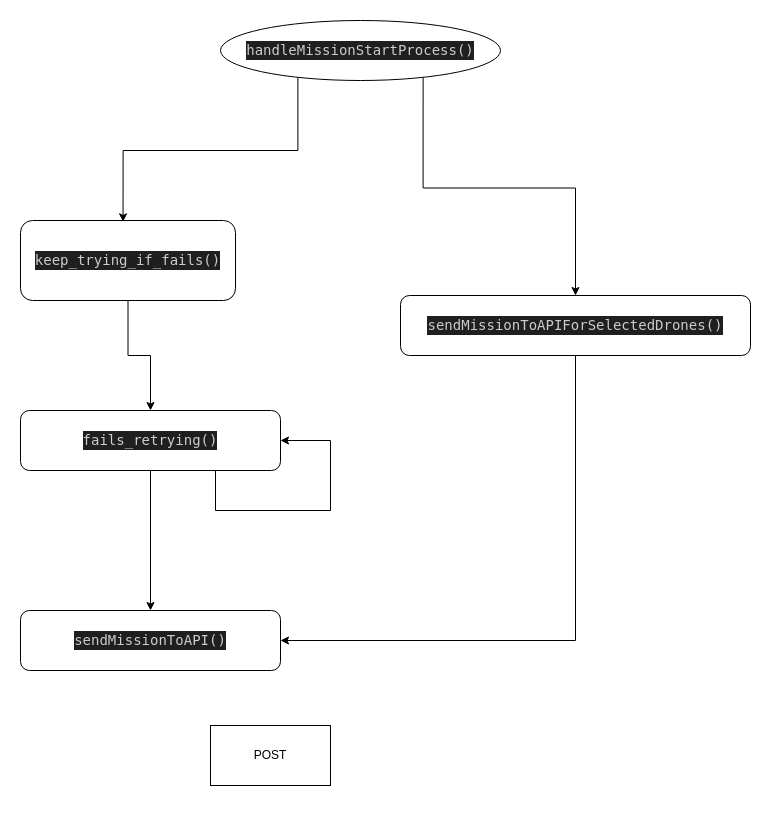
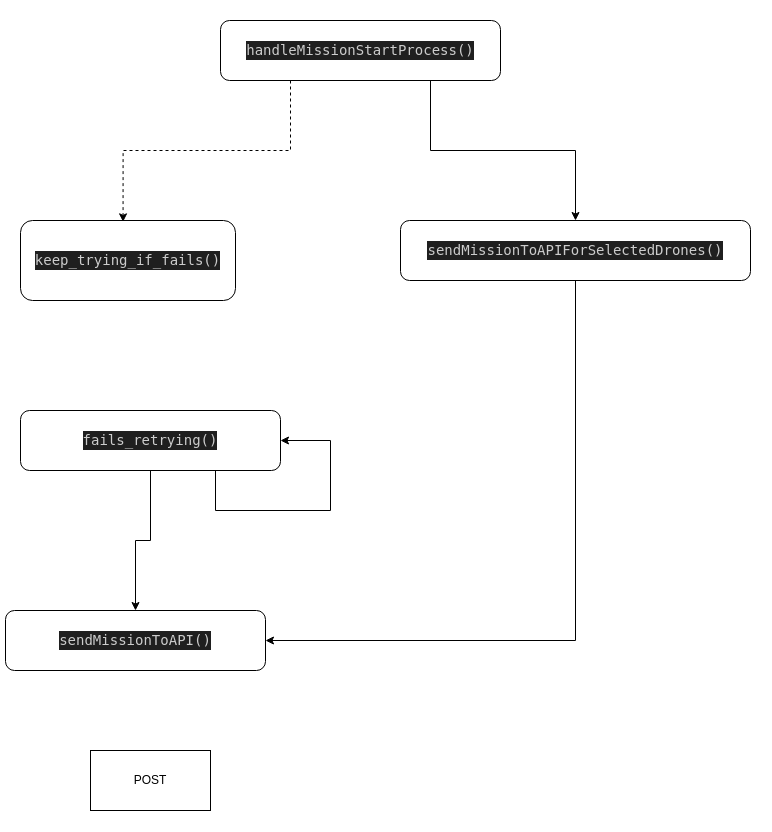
node "handleMissionStartProcess()": shape ellipse -> rounded rectangle
edge "handleMissionStartProcess()" -> "keep_trying_if_fails()": style solid -> dashed
node "sendMissionToAPIForSelectedDrones()": moved (576, 326) -> (576, 251)
edge "keep_trying_if_fails()" -> "fails_retrying()": removed
node "sendMissionToAPI()": moved (151, 641) -> (136, 641)
node "POST": moved (271, 756) -> (151, 781)
